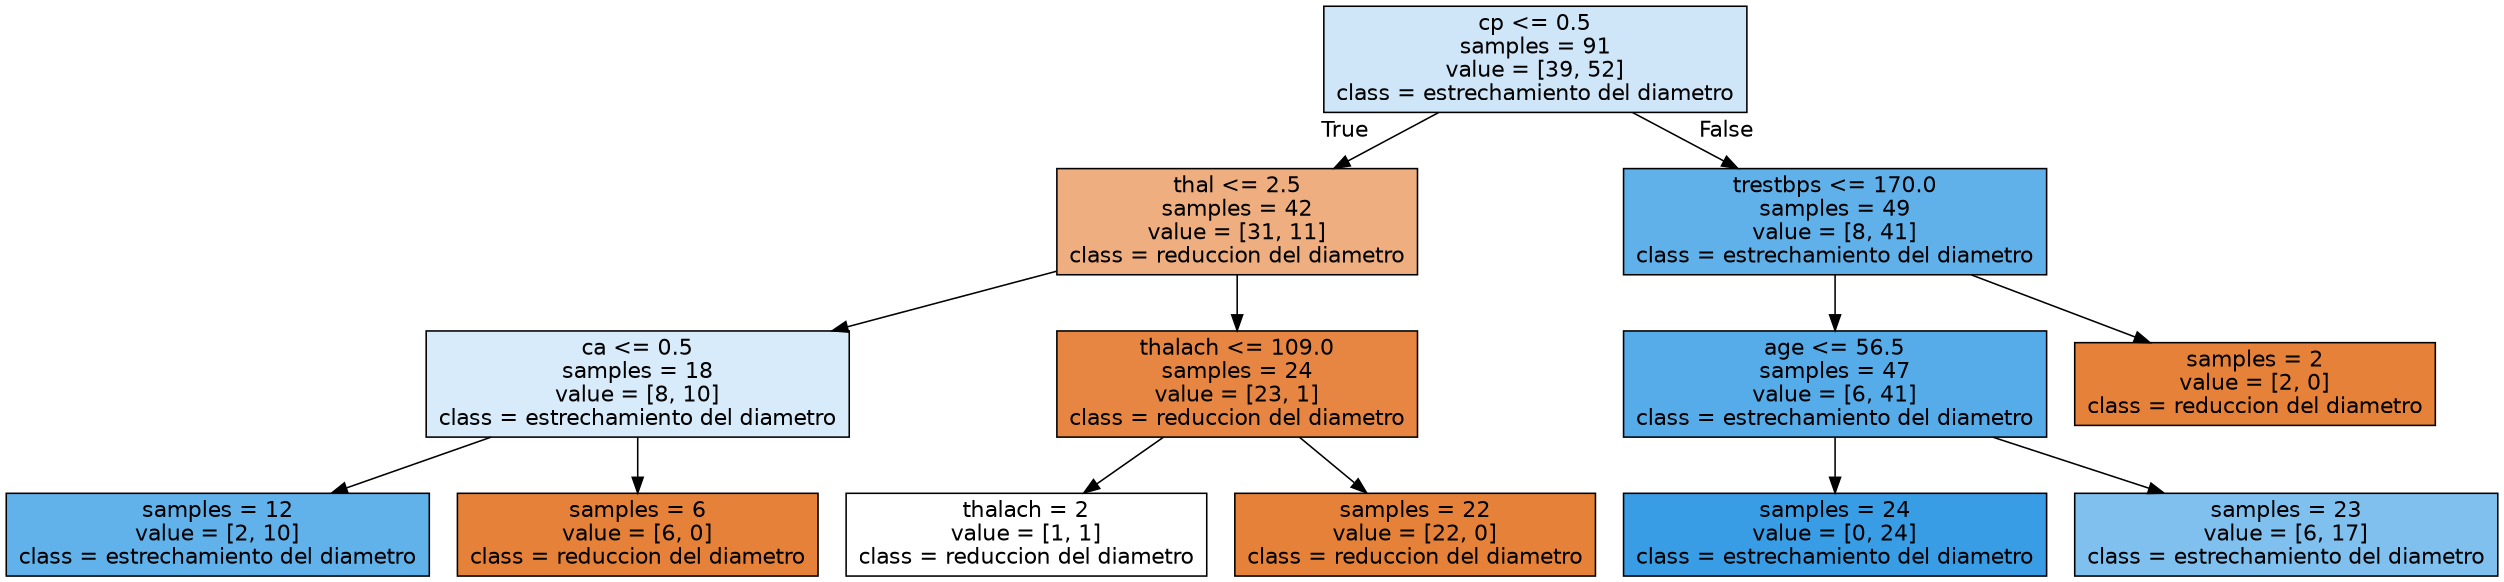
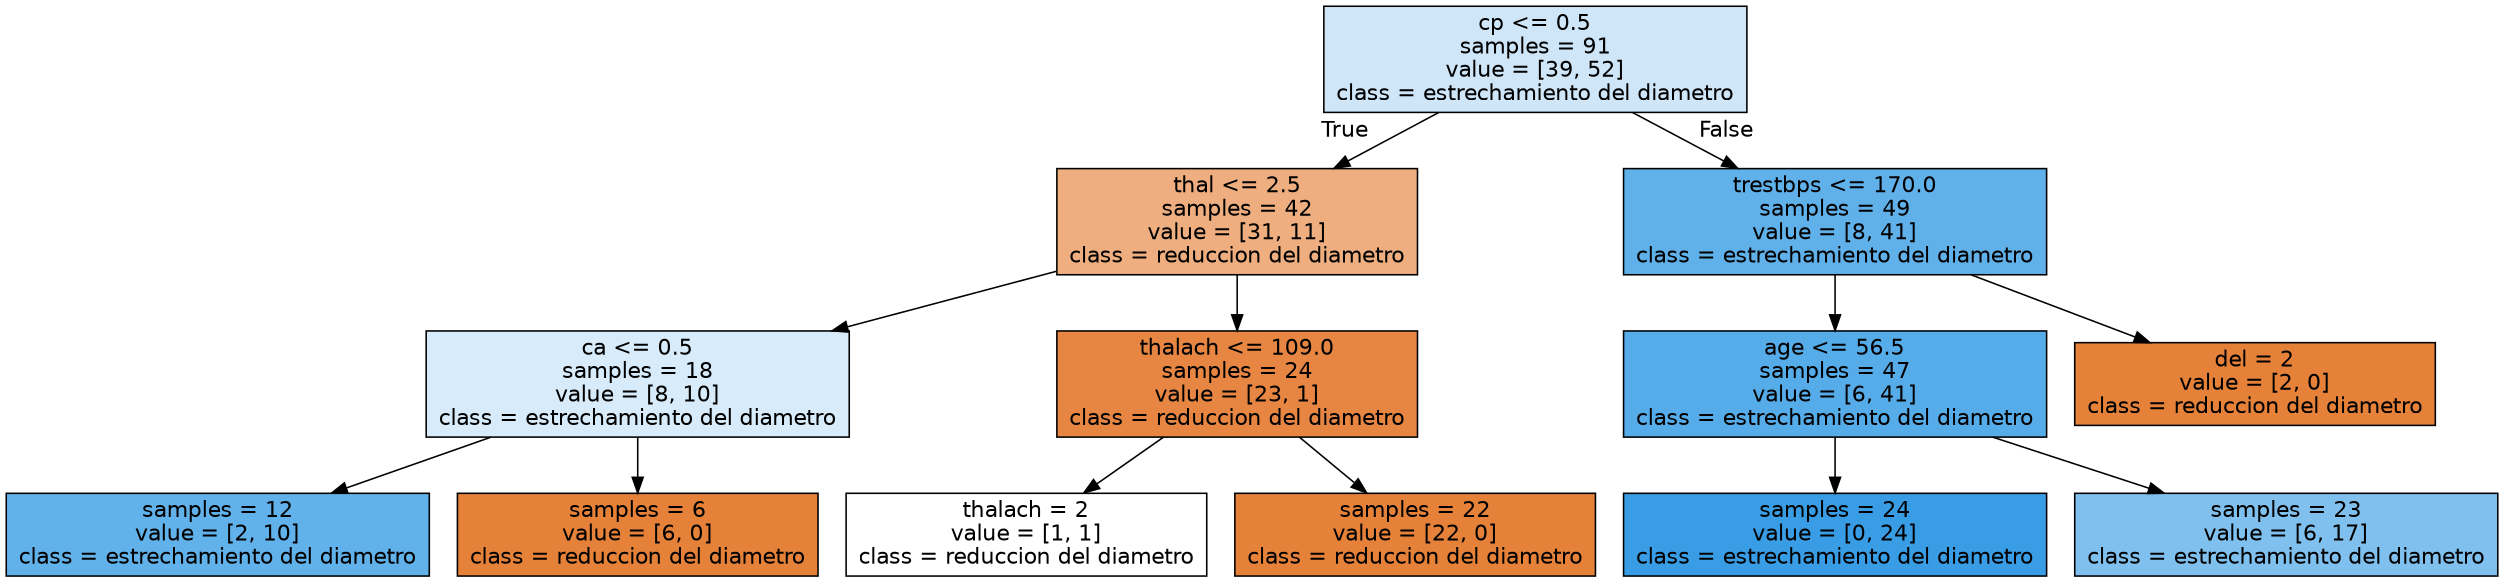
node "samples = 2 value = [2, 0] class = reduccion del diametro": label "samples = 2 value = [2, 0] class = reduccion del diametro" -> "del = 2 value = [2, 0] class = reduccion del diametro"
